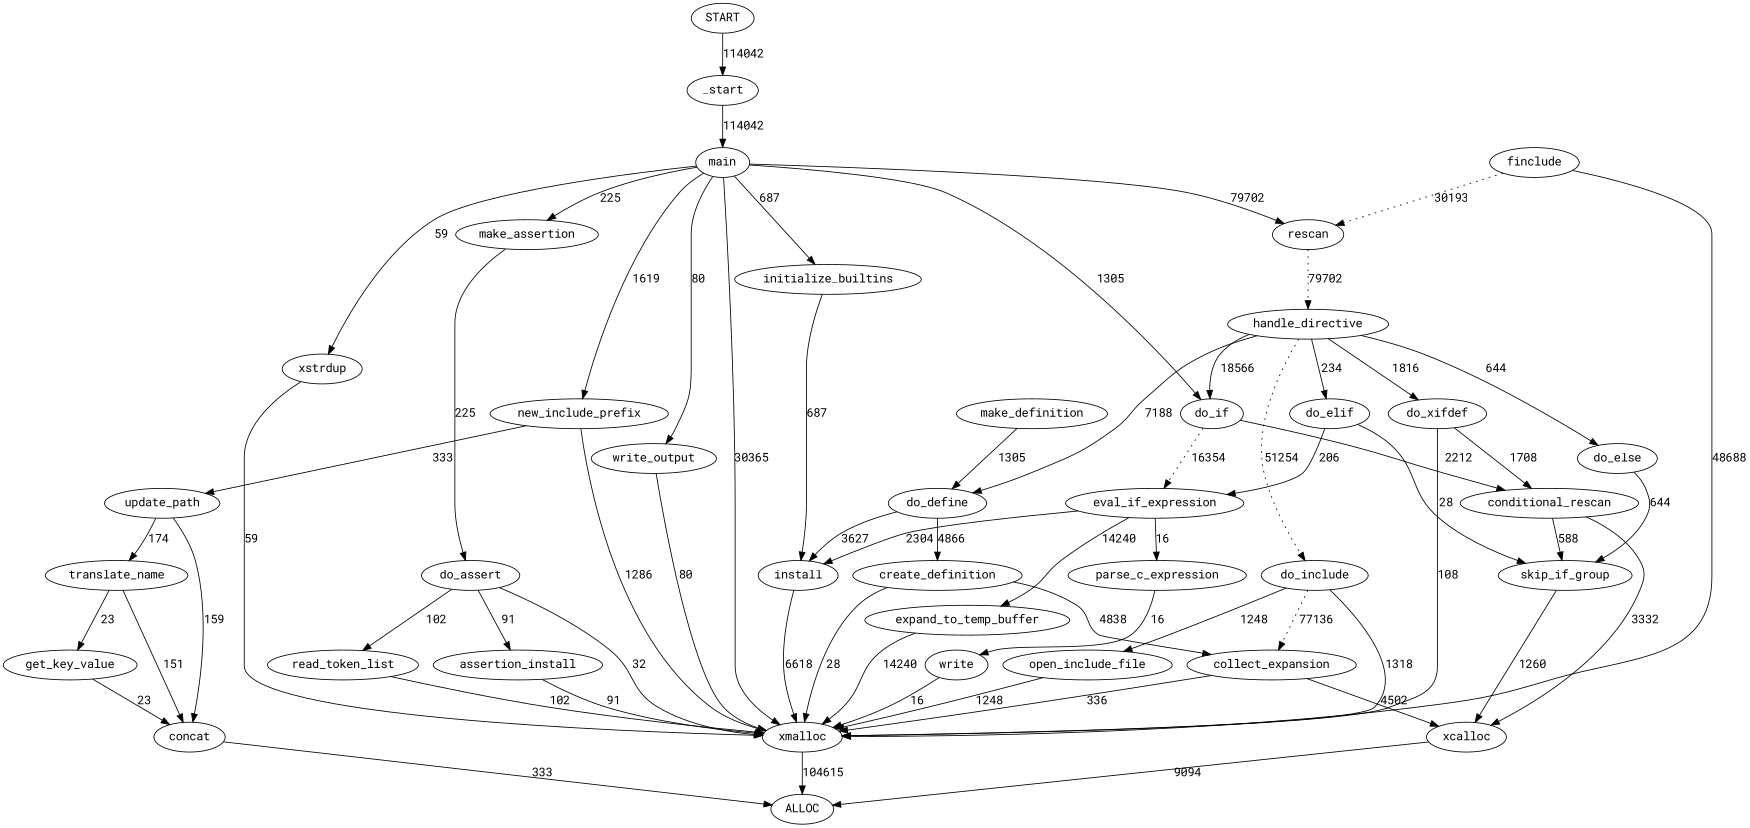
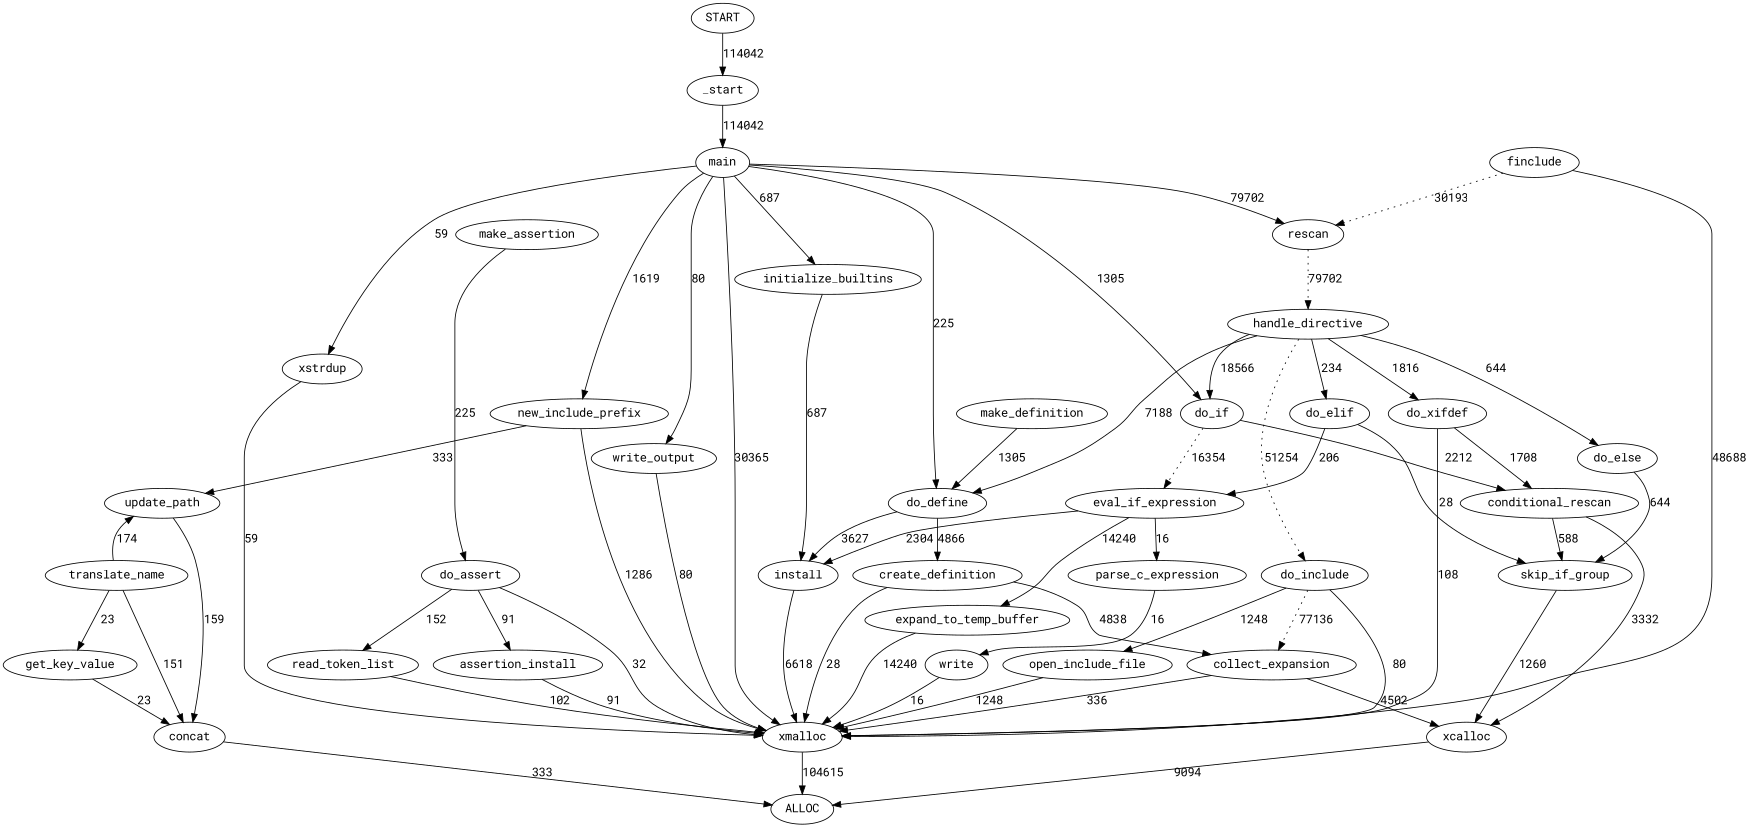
edge "main" -> "make_assertion": now "main" -> "do_define"
edge "update_path" -> "translate_name": reversed
edge "do_assert" -> "read_token_list": label "102" -> "152"
edge "do_include" -> "xmalloc": label "1318" -> "80"
